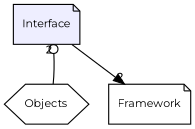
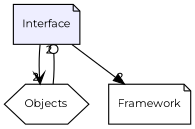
edge "Interface" -> "Objects": added
